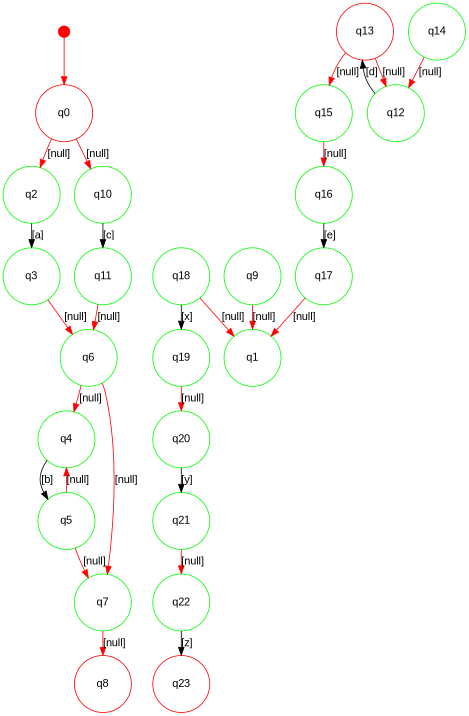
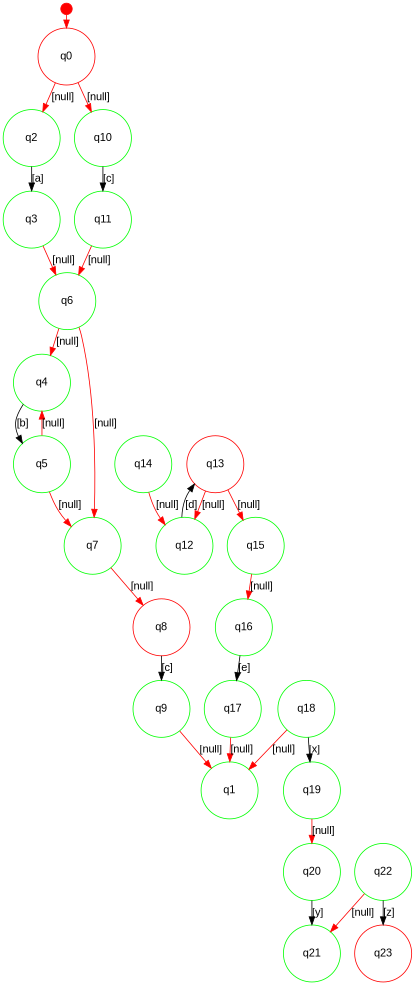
edge "q21" -> "q22": reversed
edge "q8" -> "q9": added, label "[c]"
